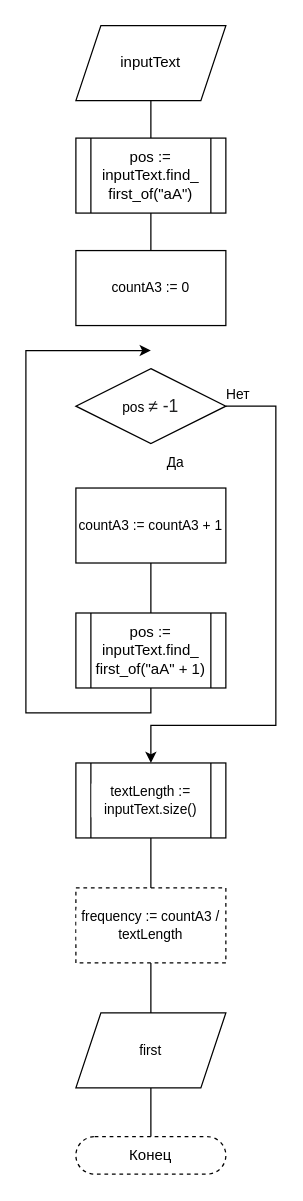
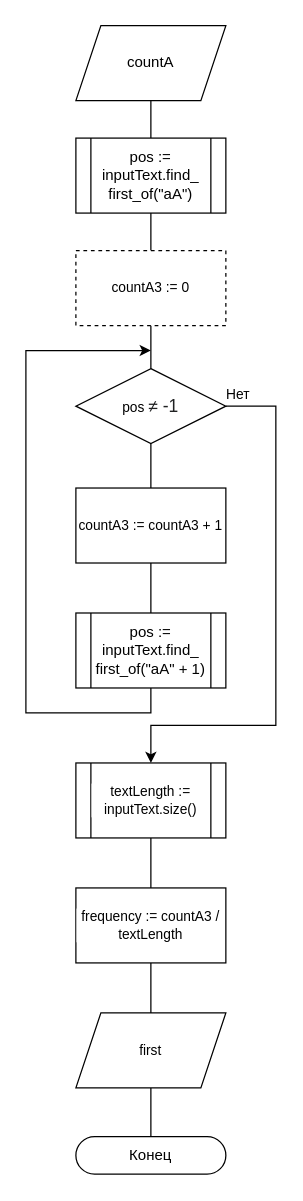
node "inputText": label "inputText" -> "countA"
node "countA3 := 0": style solid -> dashed
edge "countA3 := 0" -- "pos ≠ -1": added
node "Да": removed
edge "pos ≠ -1" -- "countA3 := countA3 + 1": added
node "frequency := countA3 / textLength": style dashed -> solid
node "Конец": style dashed -> solid
